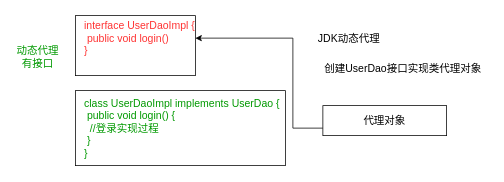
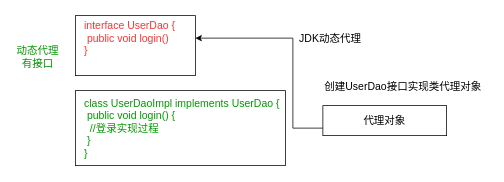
node "interface UserDaoImpl { public void login() }": label "interface UserDaoImpl { public void login() }" -> "interface UserDao { public void login() }"
node "JDK动态代理": moved (349, 38) -> (330, 38)
node "创建UserDao接口实现类代理对象": moved (403, 68) -> (403, 87)
